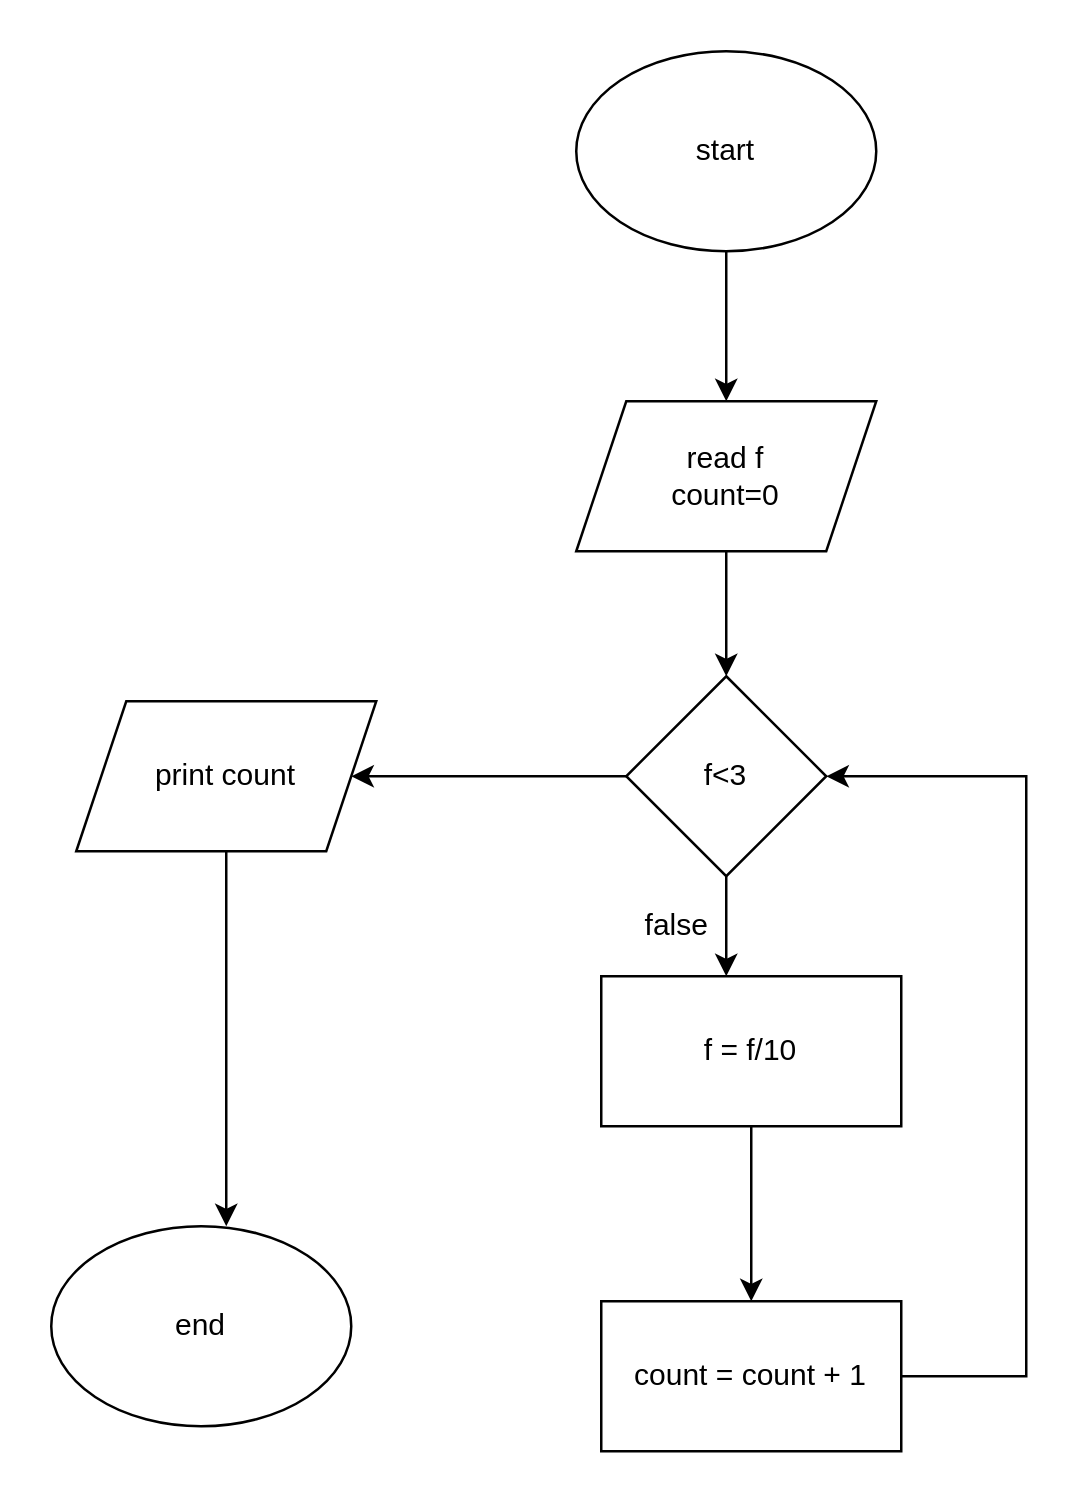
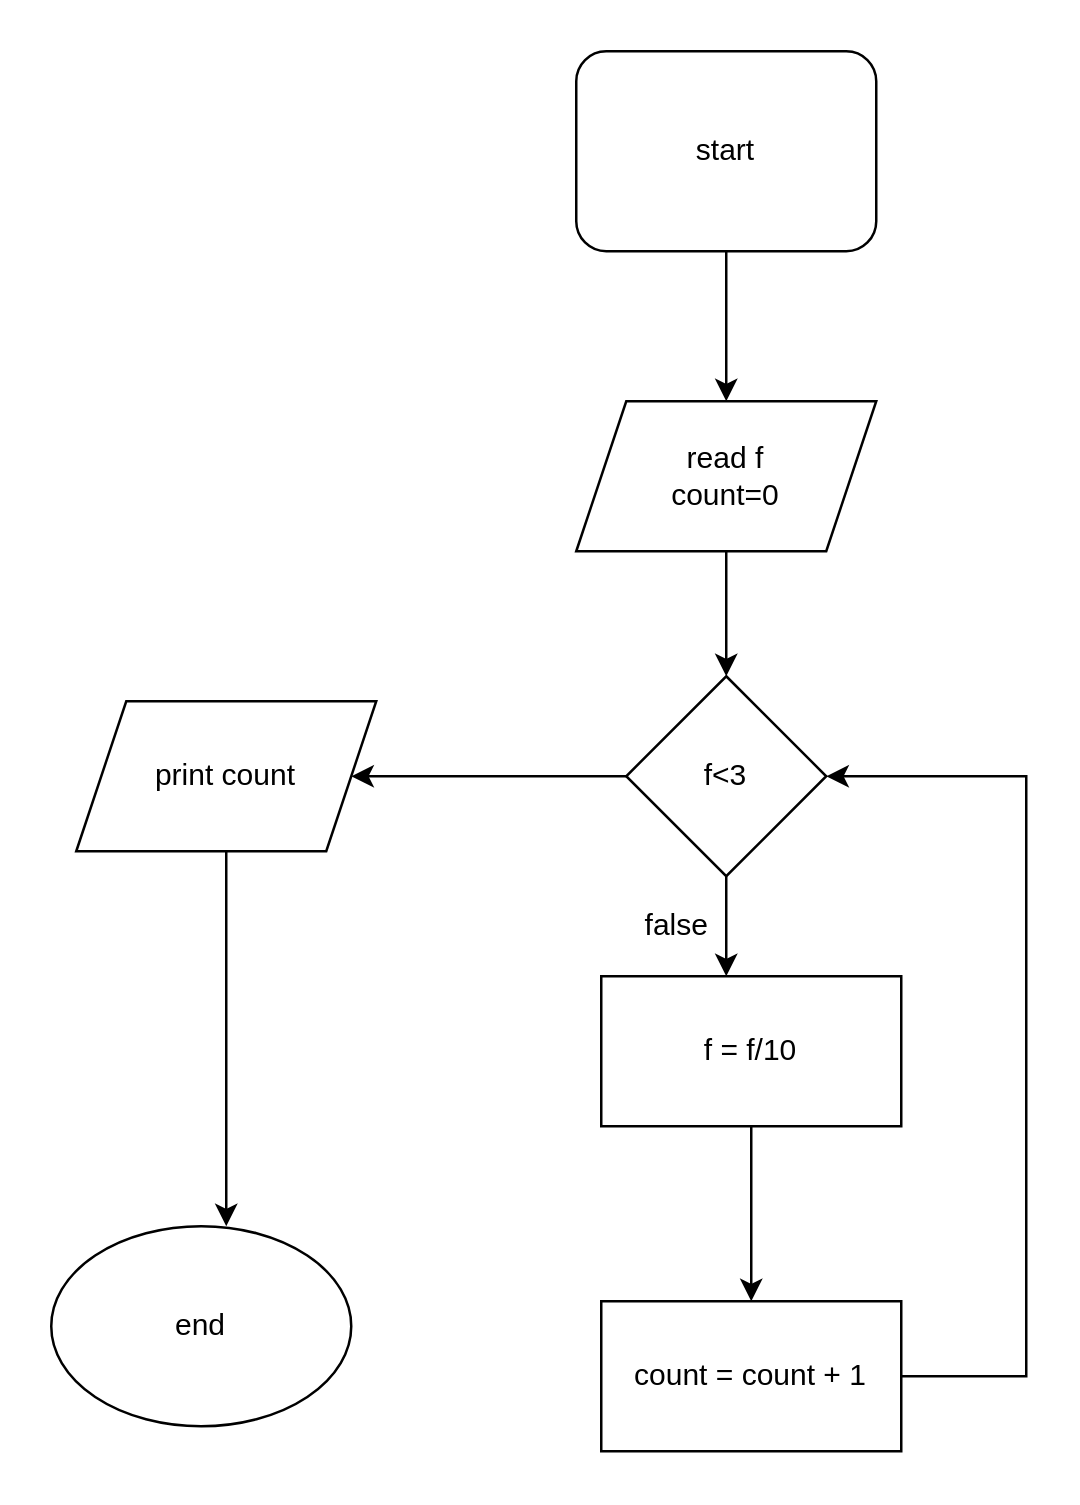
node "start": shape ellipse -> rounded rectangle
